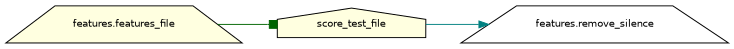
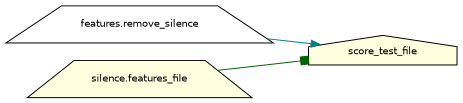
node "features.features_file": label "features.features_file" -> "silence.features_file"
edge "score_test_file" -> "features.remove_silence": reversed
